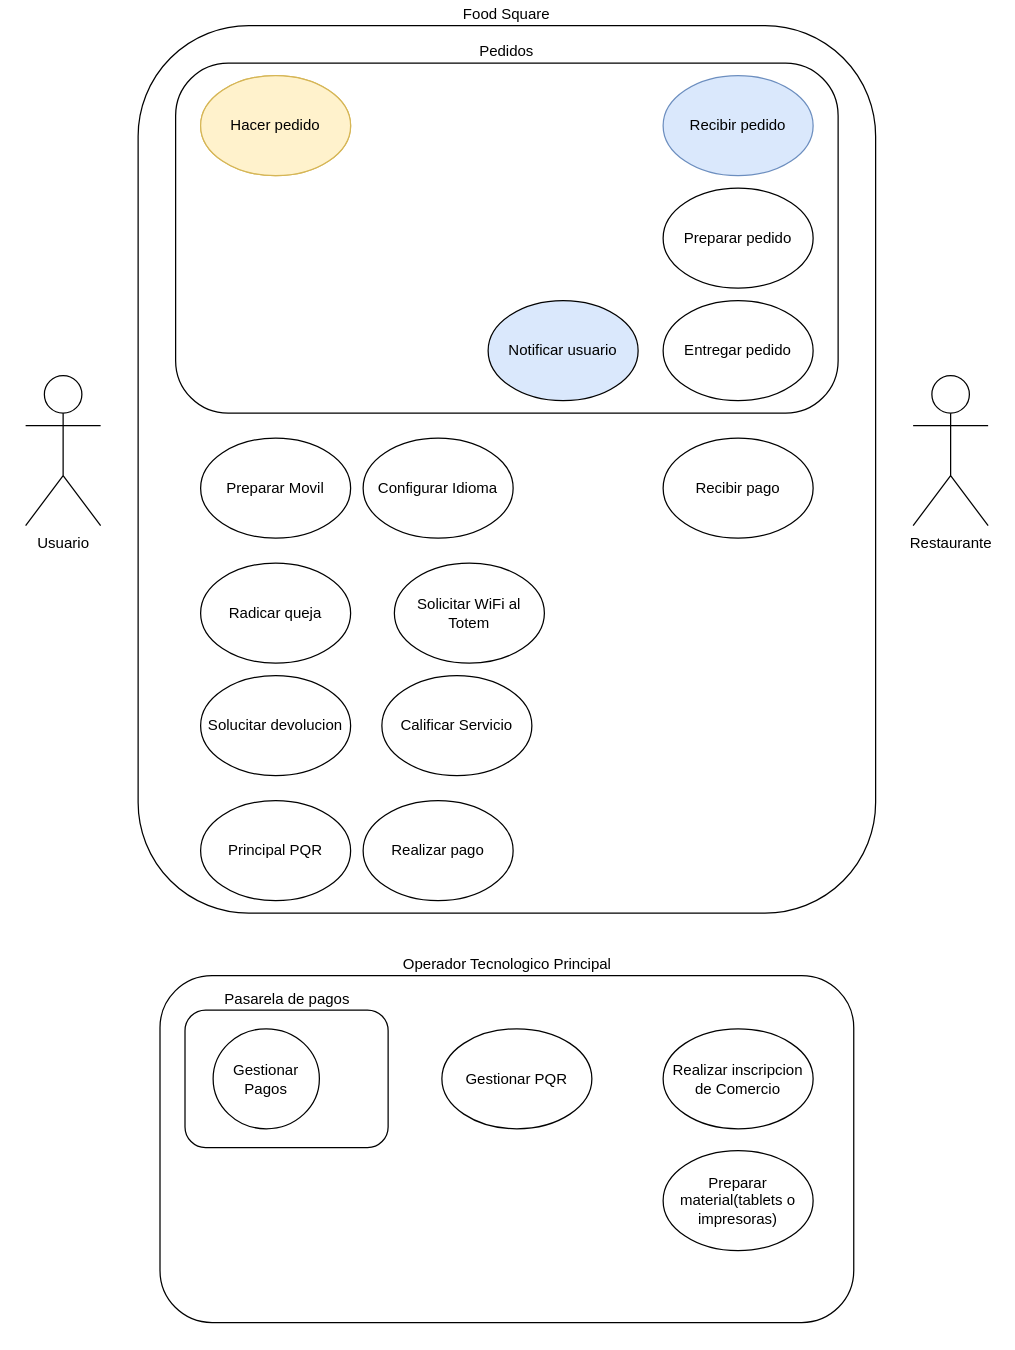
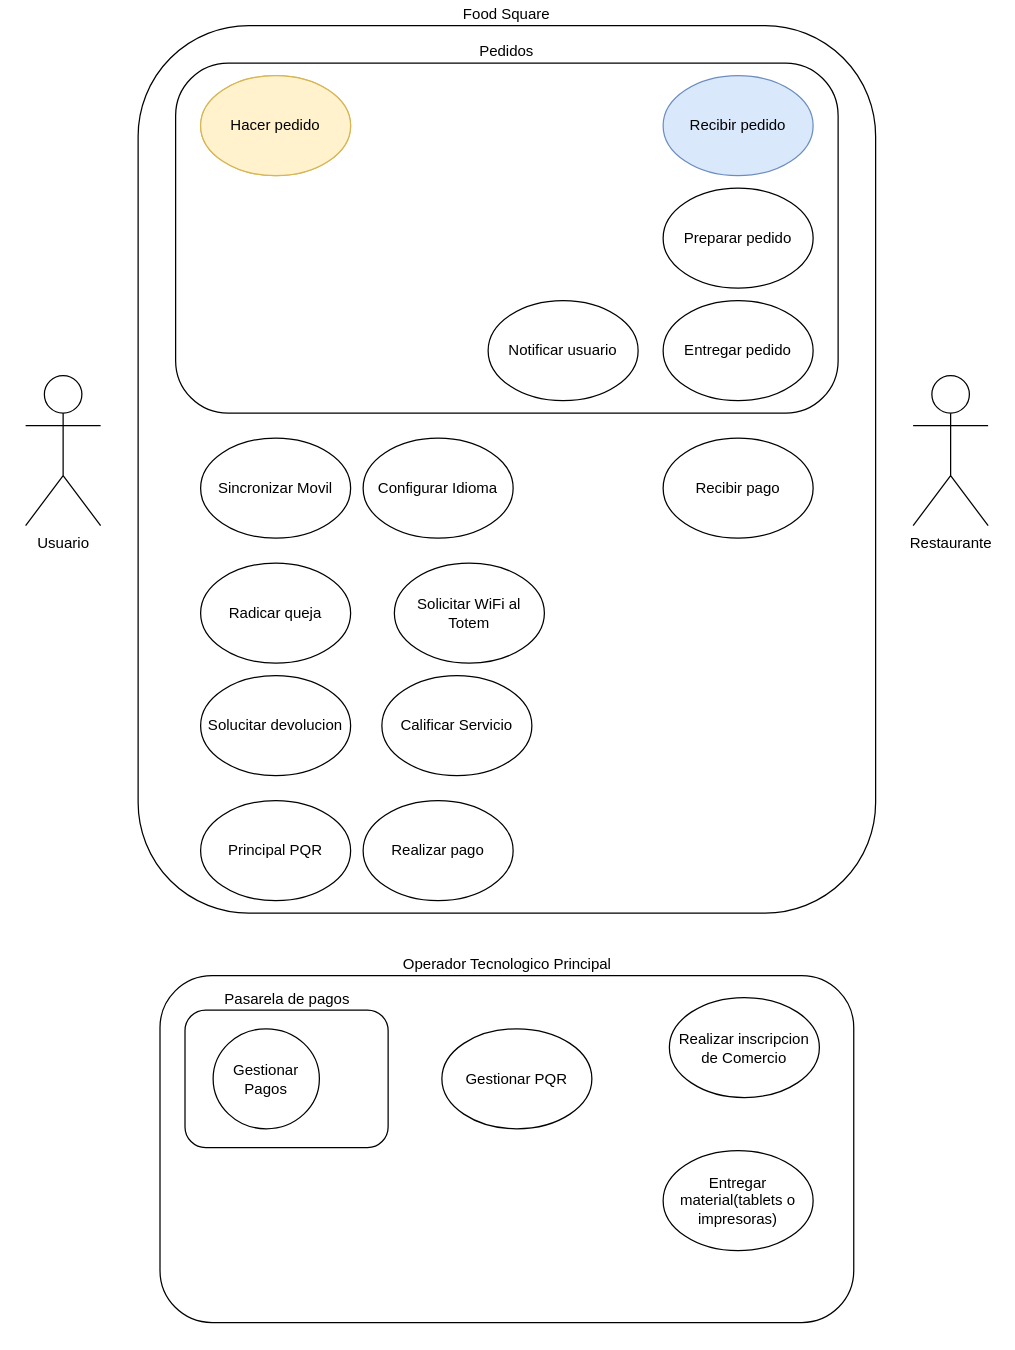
node "Notificar usuario": fillcolor #dae8fc -> #ffffff
node "Preparar Movil": label "Preparar Movil" -> "Sincronizar Movil"
node "Realizar inscripcion de Comercio": moved (738, 1079) -> (744, 1048)
node "Preparar material(tablets o impresoras)": label "Preparar material(tablets o impresoras)" -> "Entregar material(tablets o impresoras)"
